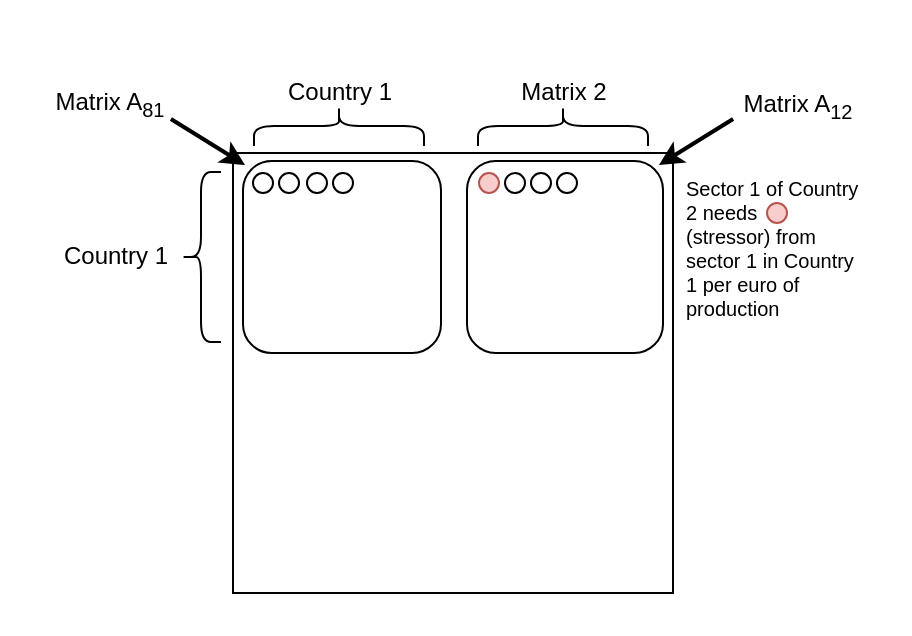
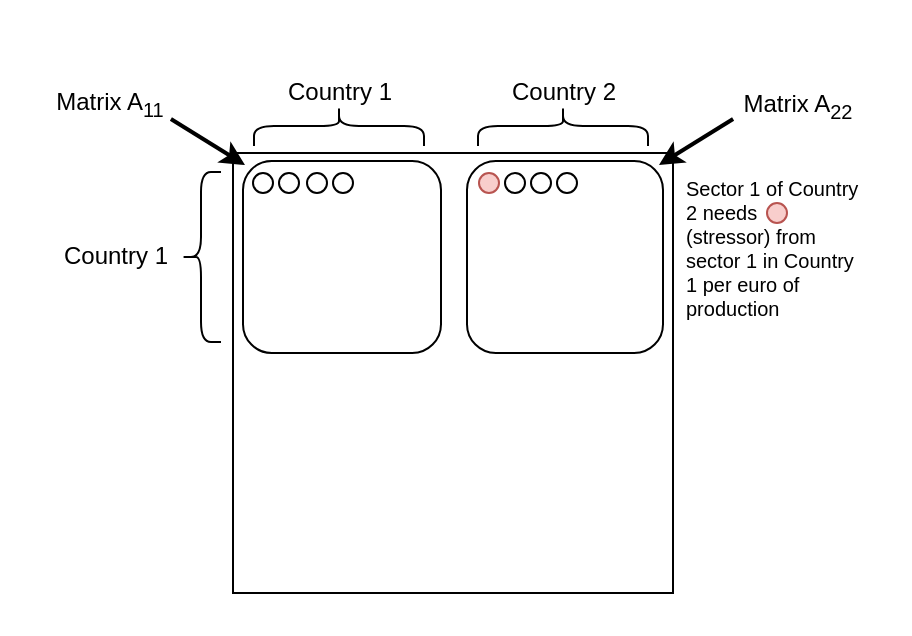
node "Matrix 2": label "Matrix 2" -> "Country 2"
node "Matrix A81": label "Matrix A81" -> "Matrix A11"
node "Matrix A12": label "Matrix A12" -> "Matrix A22"
